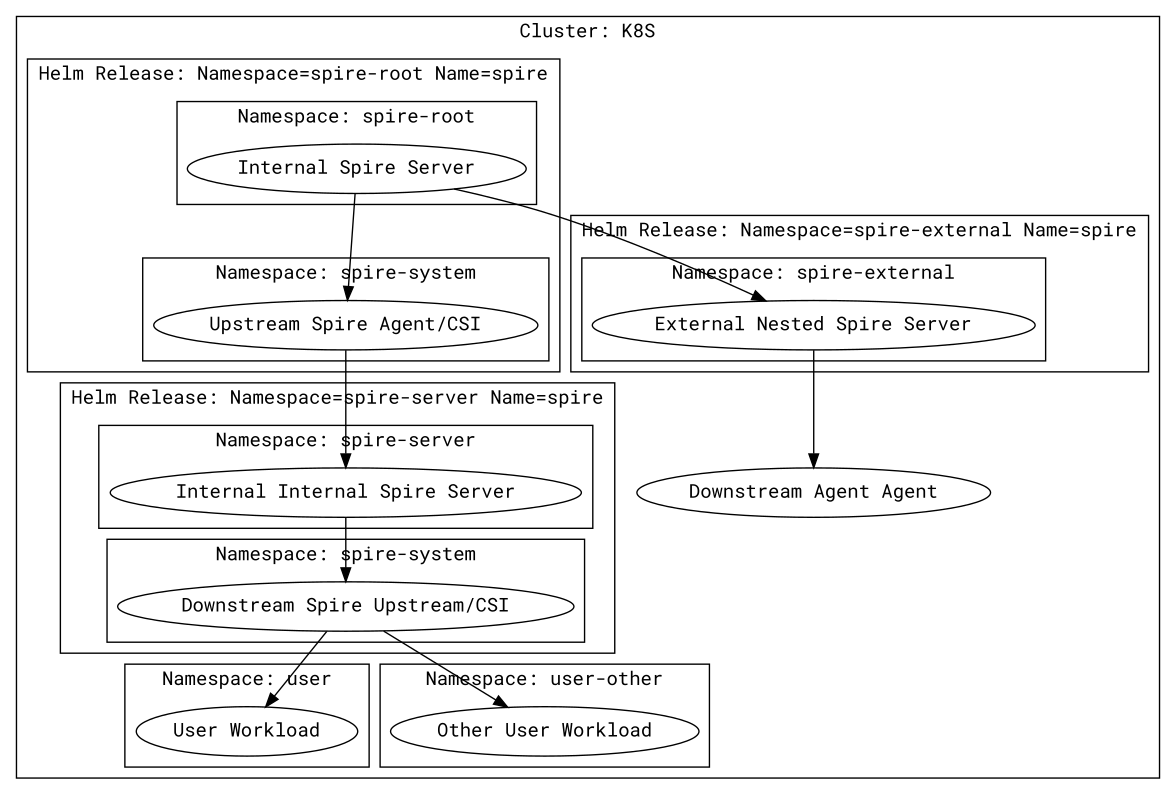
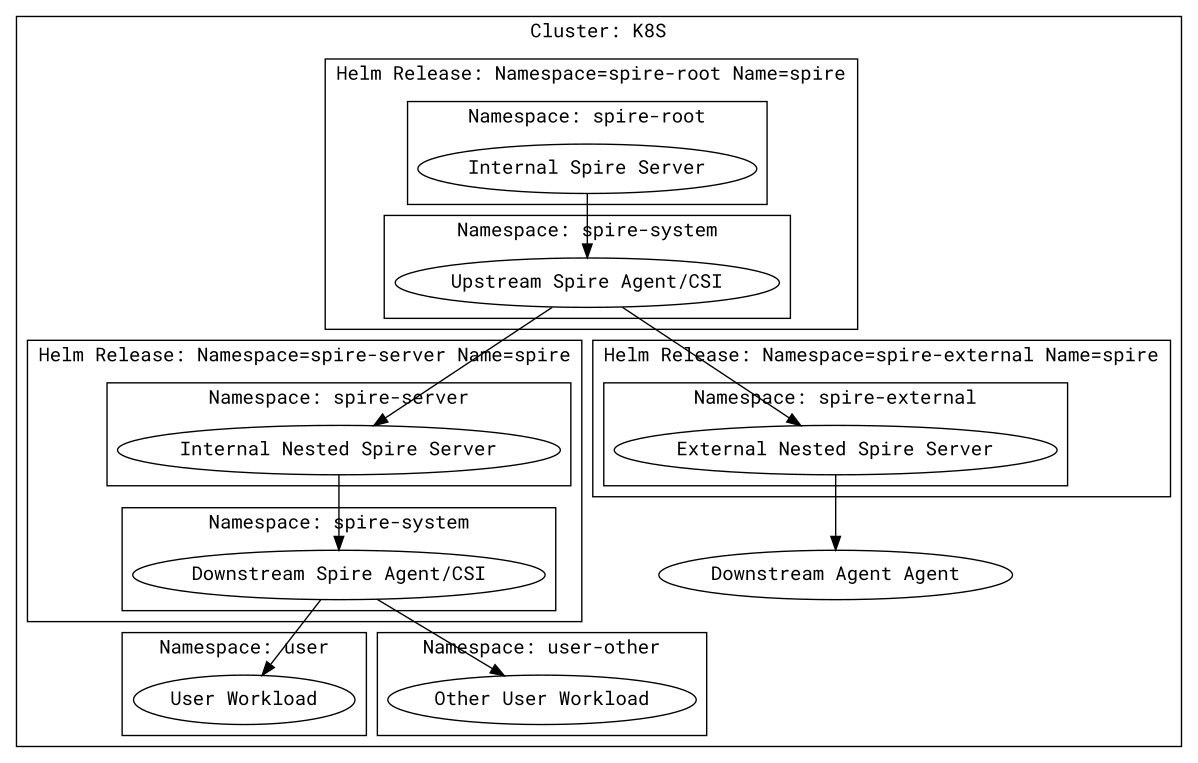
edge "Internal Spire Server" -> "External Nested Spire Server": now "Upstream Spire Agent/CSI" -> "External Nested Spire Server"
node "Internal Internal Spire Server": label "Internal Internal Spire Server" -> "Internal Nested Spire Server"
node "Downstream Spire Upstream/CSI": label "Downstream Spire Upstream/CSI" -> "Downstream Spire Agent/CSI"
